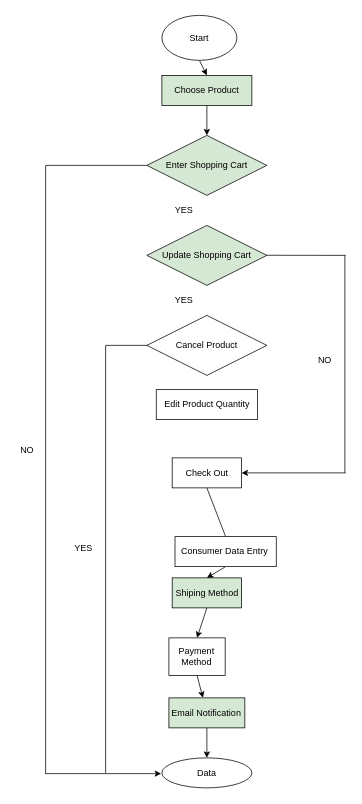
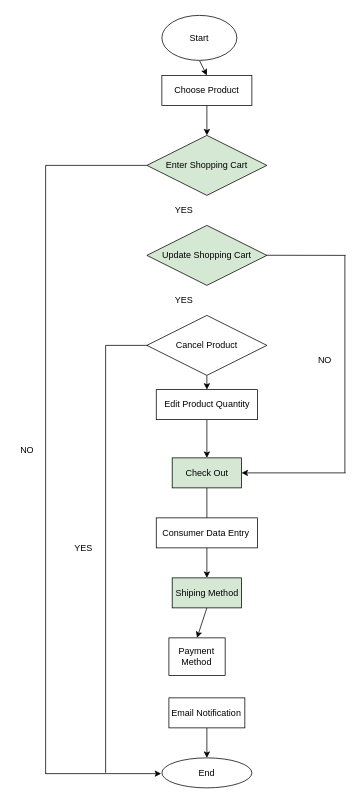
node "Choose Product": fillcolor #d5e8d4 -> #ffffff
edge "Cancel Product" -> "Edit Product Quantity": added
edge "Edit Product Quantity" -> "Check Out": added
node "Check Out": fillcolor #ffffff -> #d5e8d4
node "Consumer Data Entry": moved (225, 552) -> (207, 533)
edge "Payment Method" -> "Email Notification": removed
node "Email Notification": fillcolor #d5e8d4 -> #ffffff
node "Data": label "Data" -> "End"
